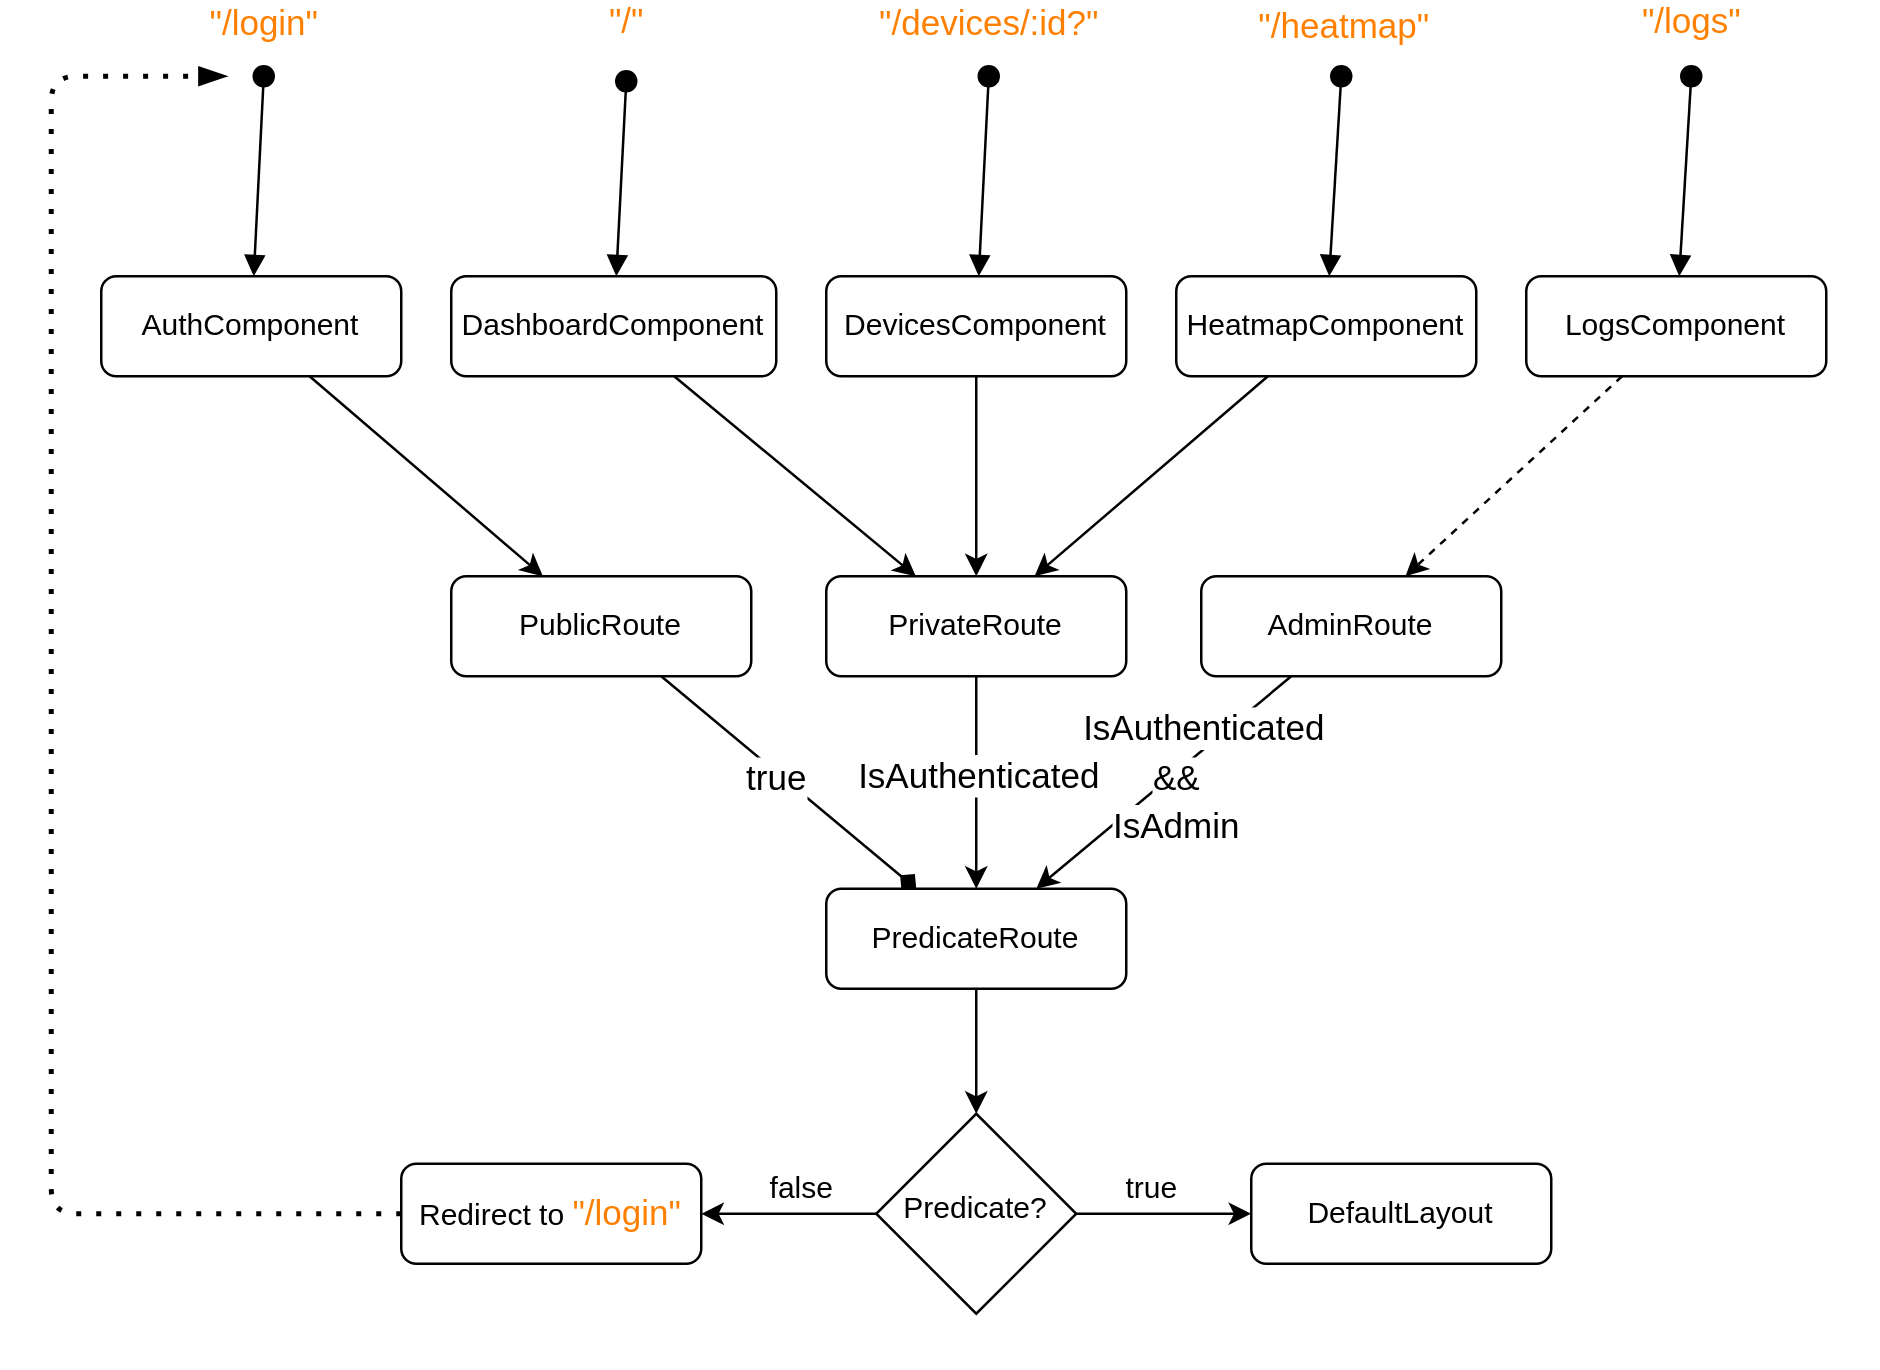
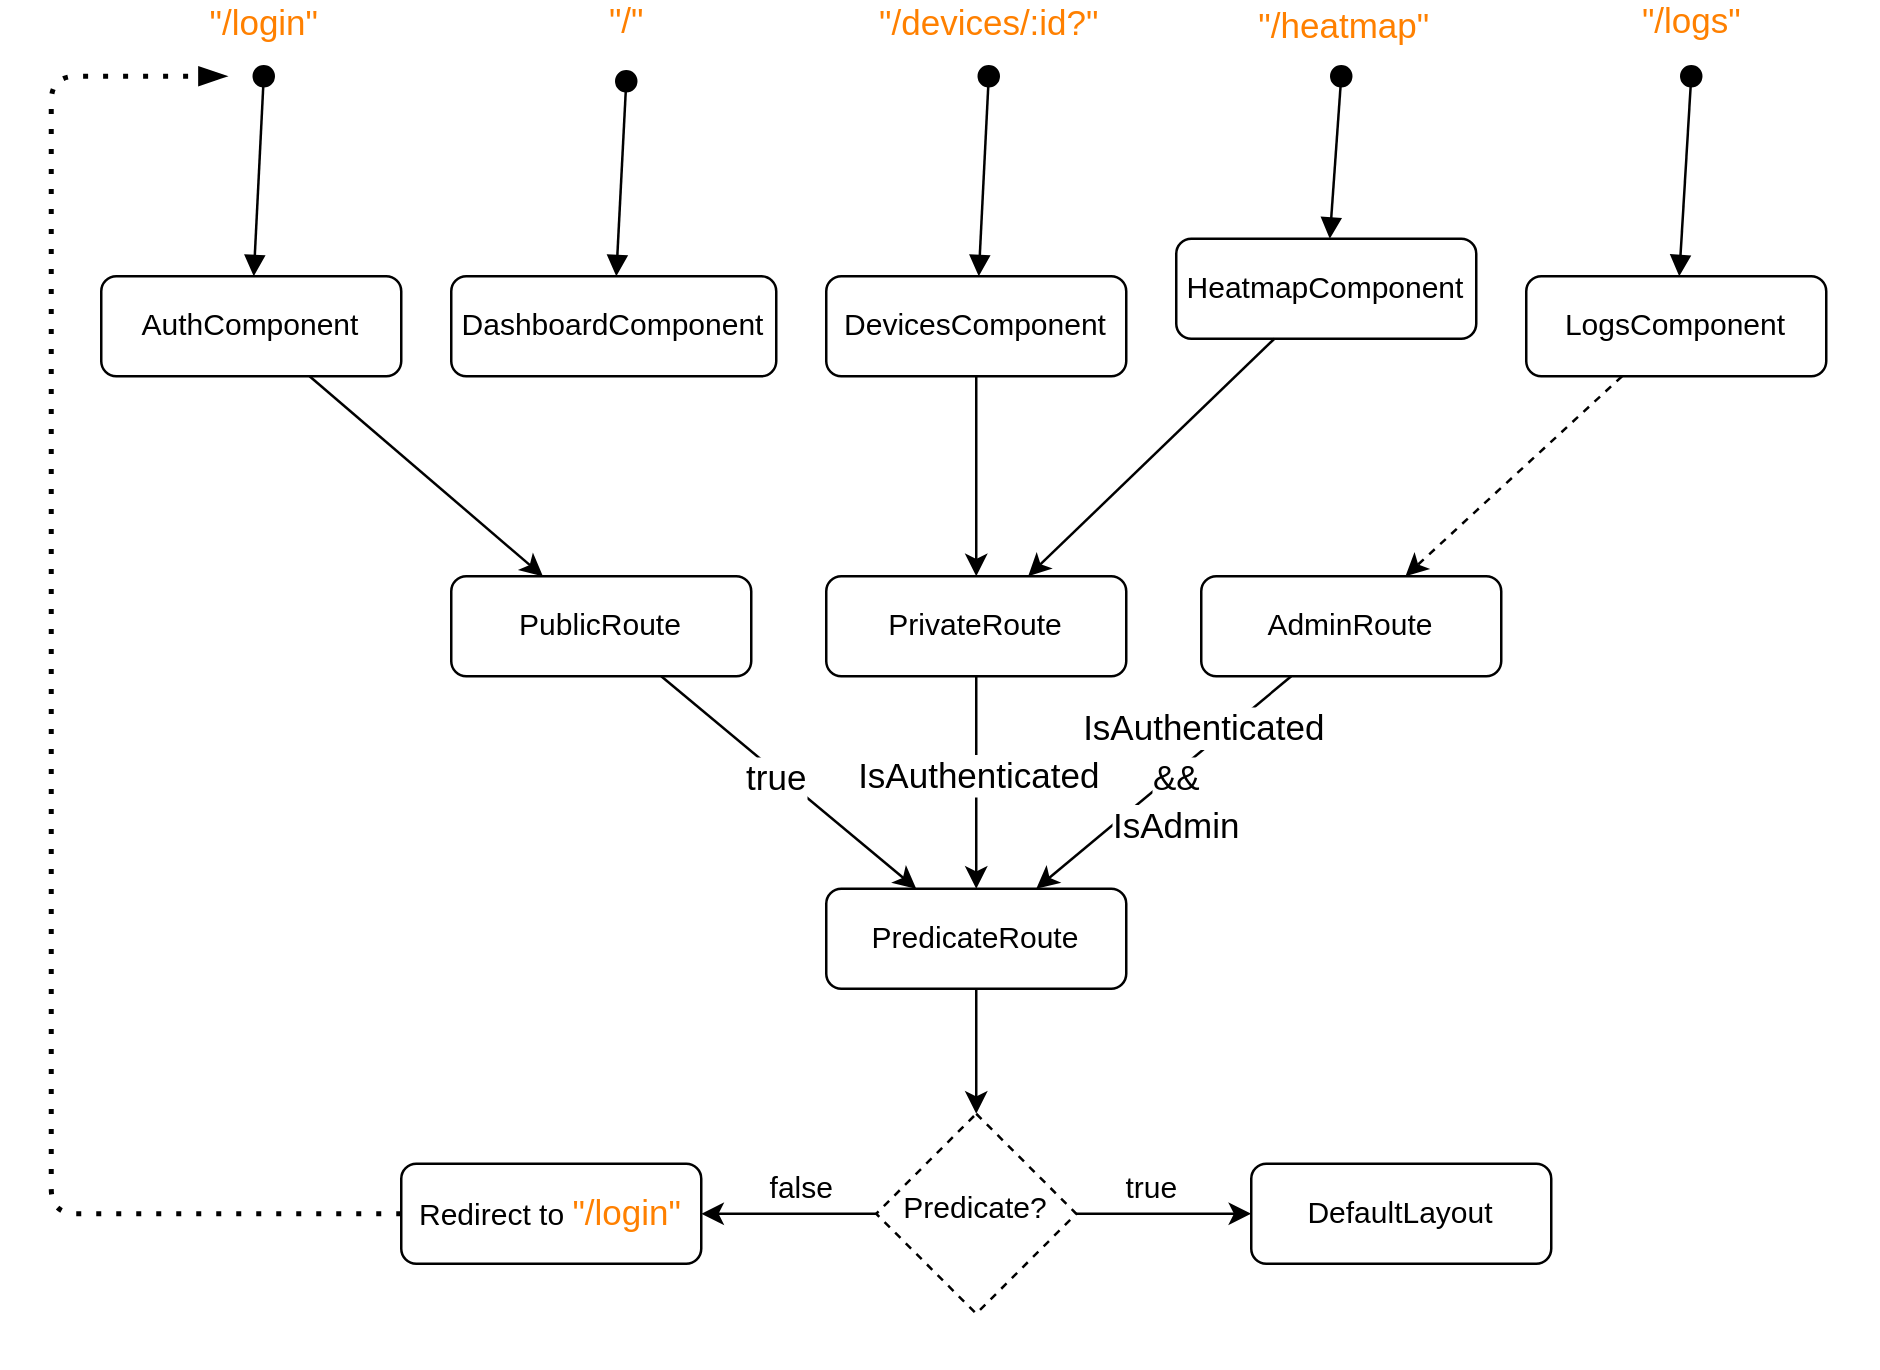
node "HeatmapComponent": moved (1326, 326) -> (1326, 289)
edge "DashboardComponent" -> "PrivateRoute": removed
edge "PublicRoute" -> "PredicateRoute": arrowhead diamond -> classic
node "Predicate?": style solid -> dashed
